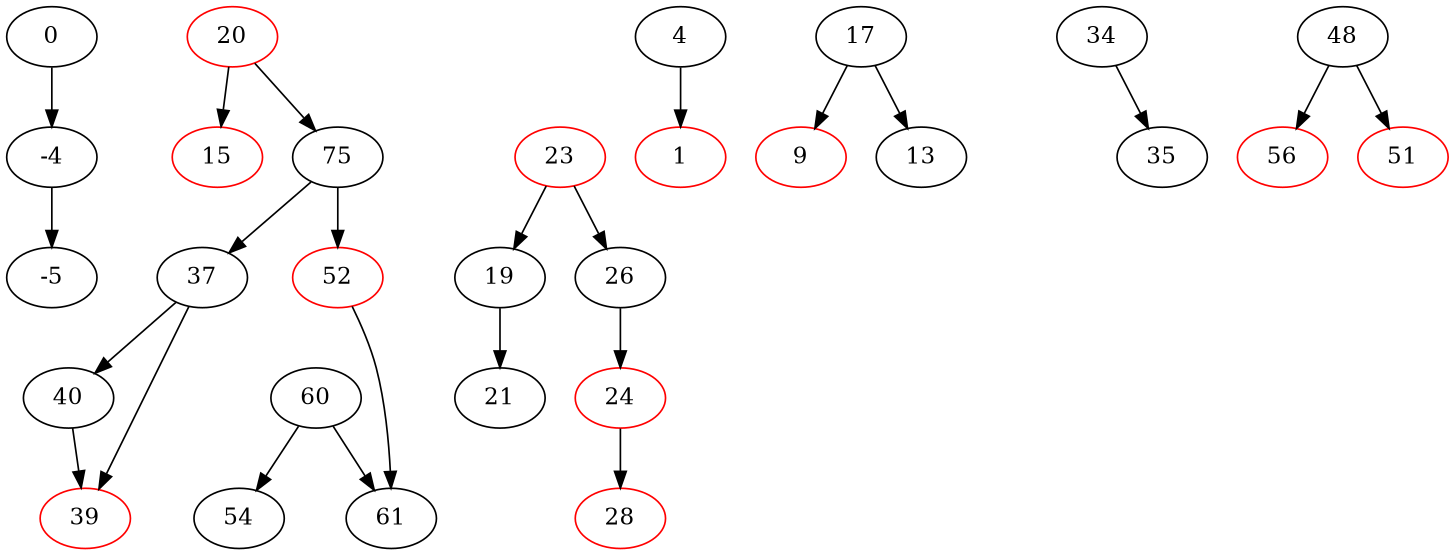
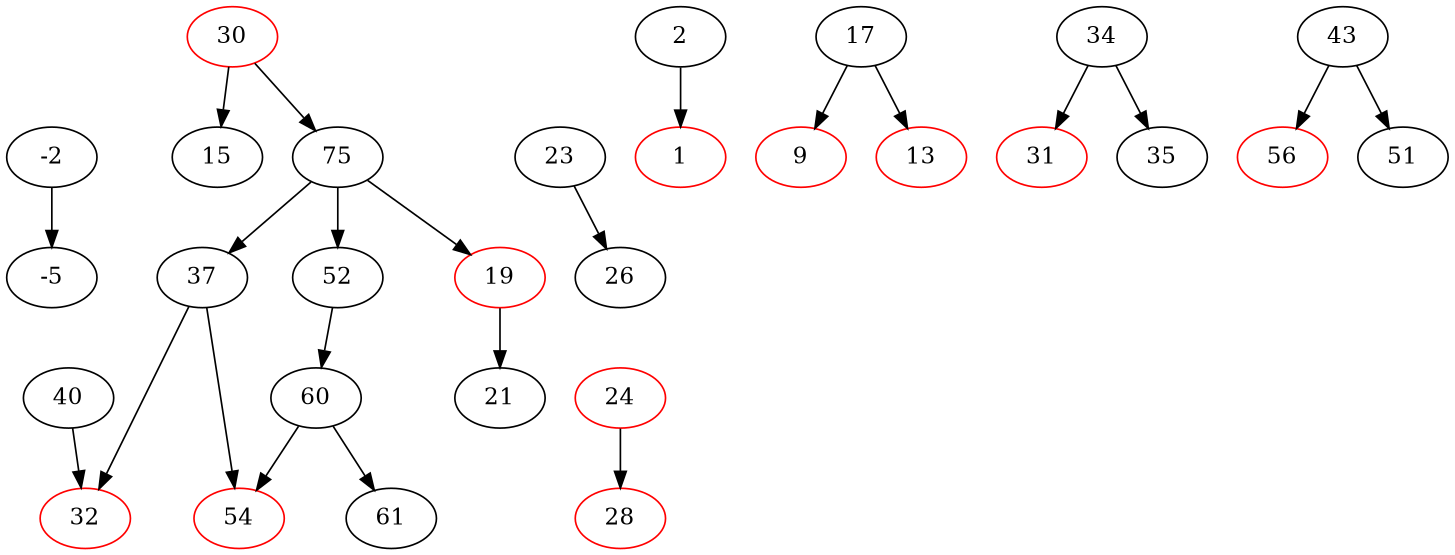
node "0": removed
node "20": label "20" -> "30"
node "4": label "4" -> "2"
node "48": label "48" -> "43"
node "-4": label "-4" -> "-2"
node "15": color red -> black
node "23": color red -> black
node "13": color black -> red
node "31": added
node "51": color red -> black
edge "23" -> "19": now "75" -> "19"
node "52": color red -> black
node "19": color black -> red
edge "26" -> "24": removed
edge "37" -> "40": now "37" -> "54"
edge "52" -> "61": now "52" -> "60"
node "39": label "39" -> "32"
node "54": color black -> red
